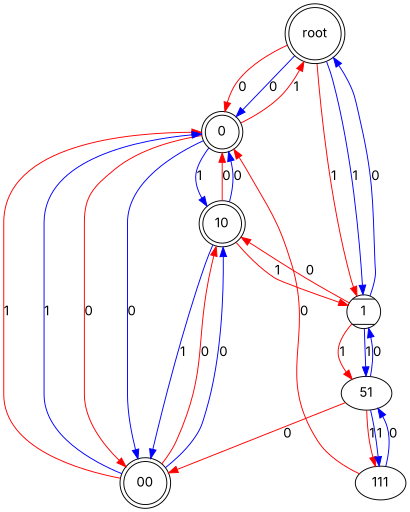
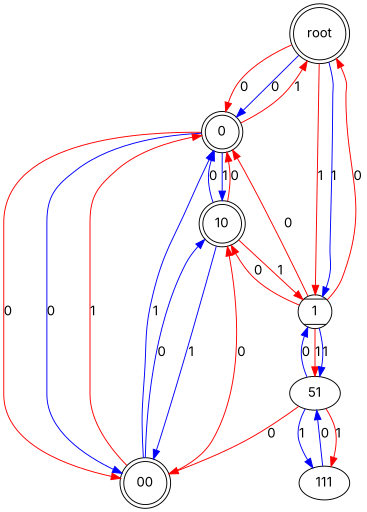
edge "1" -> "root": color blue -> red
edge "111" -> "0": now "1" -> "0"
